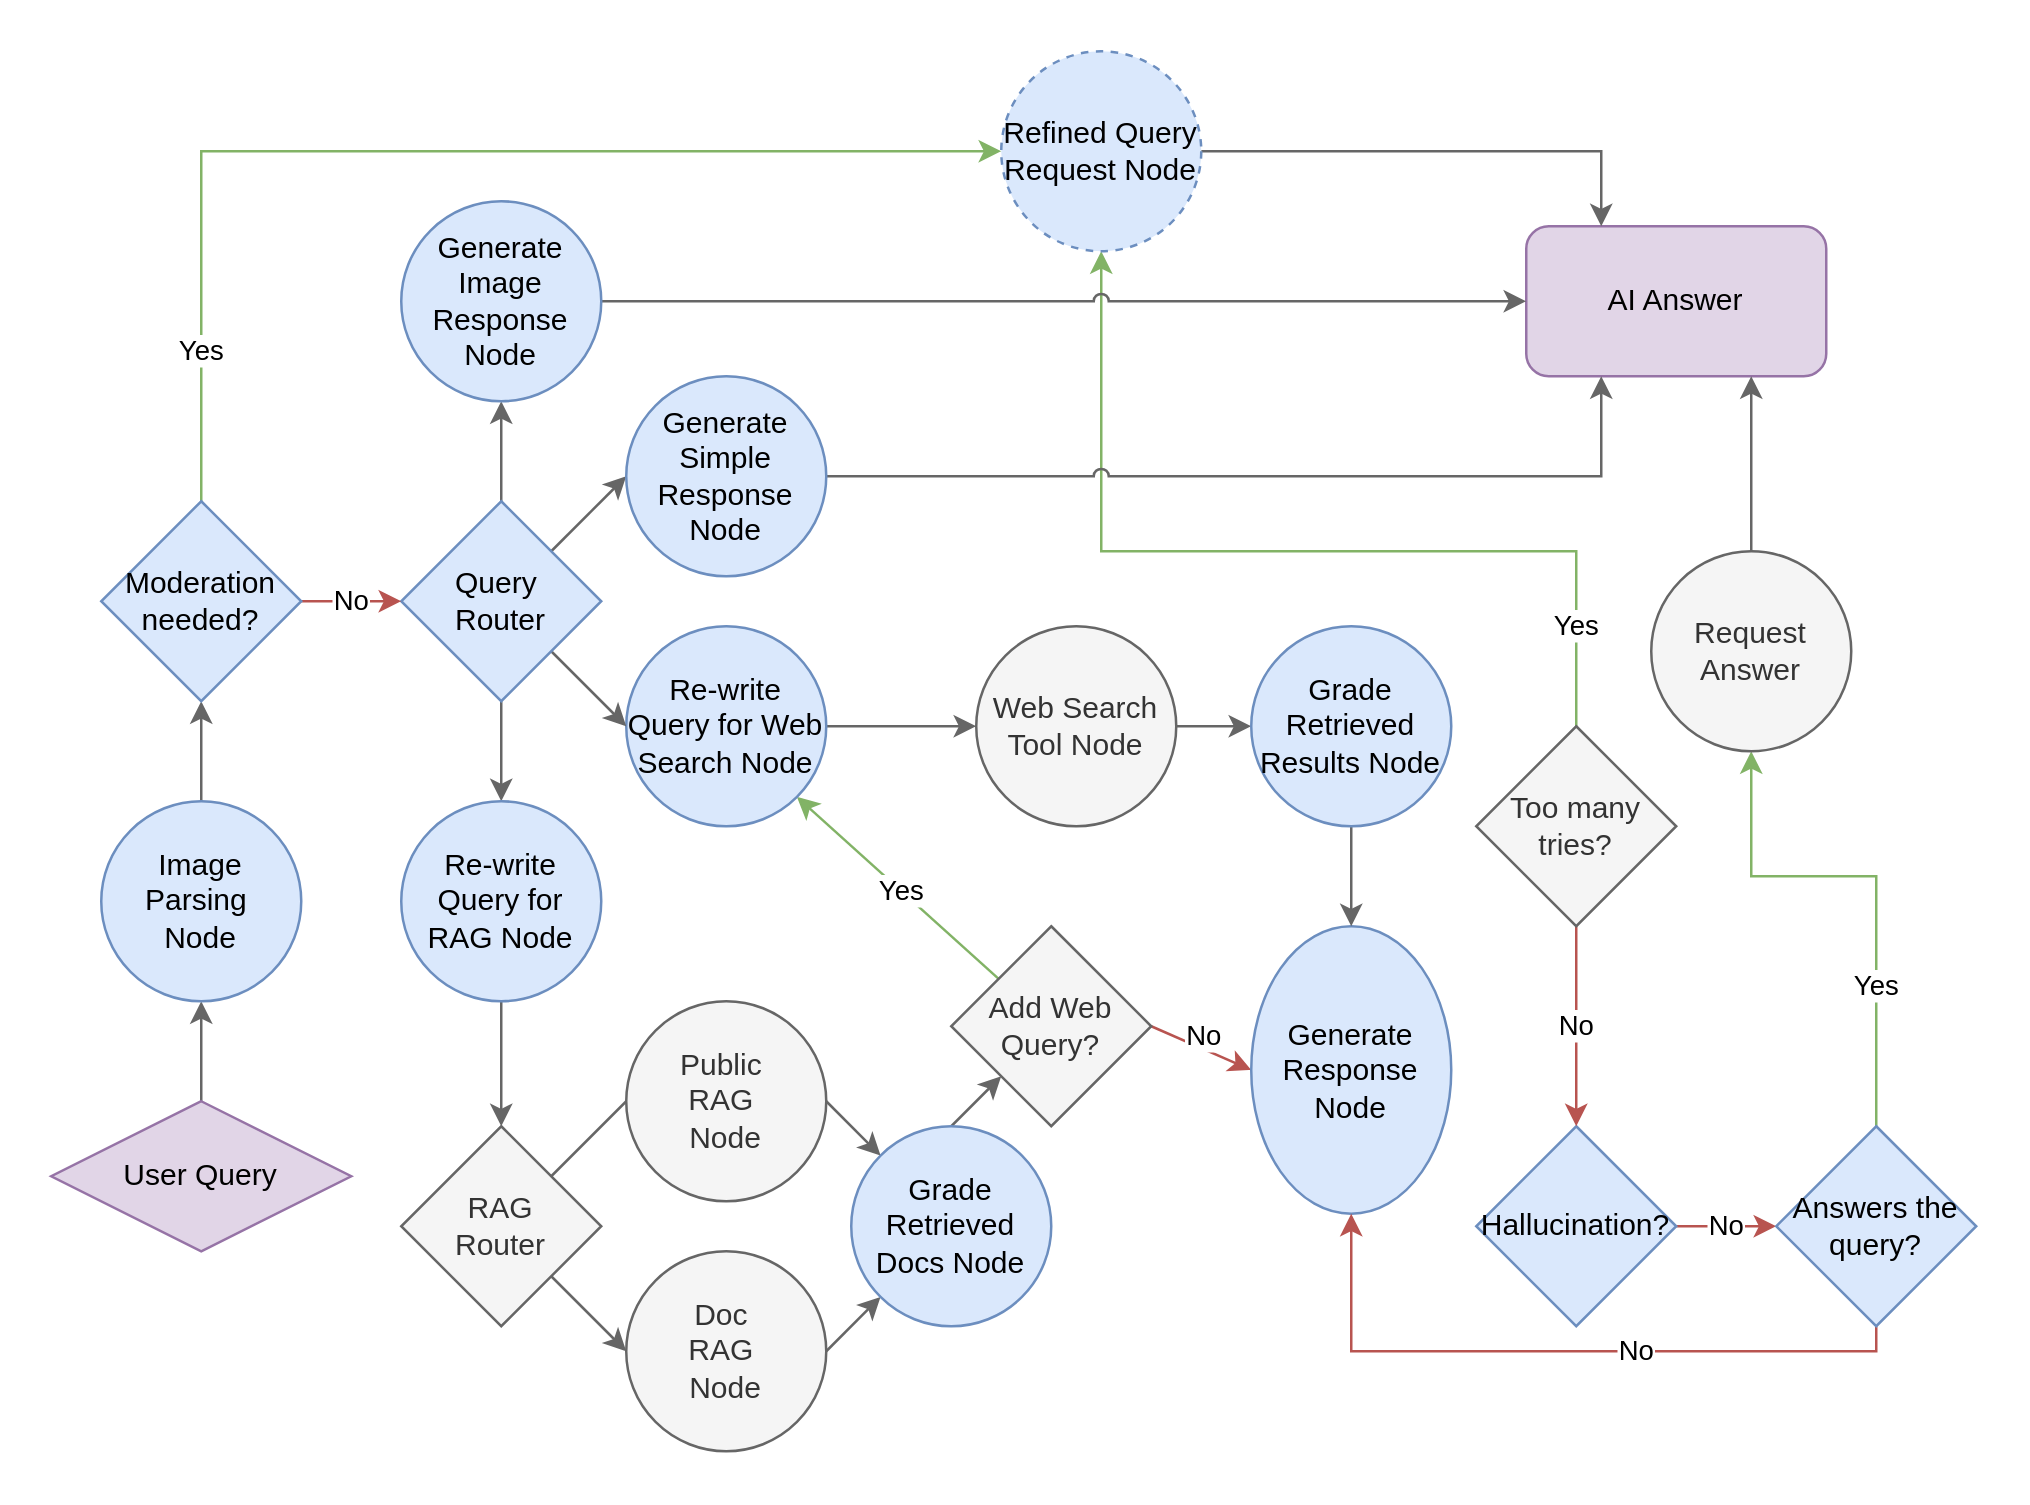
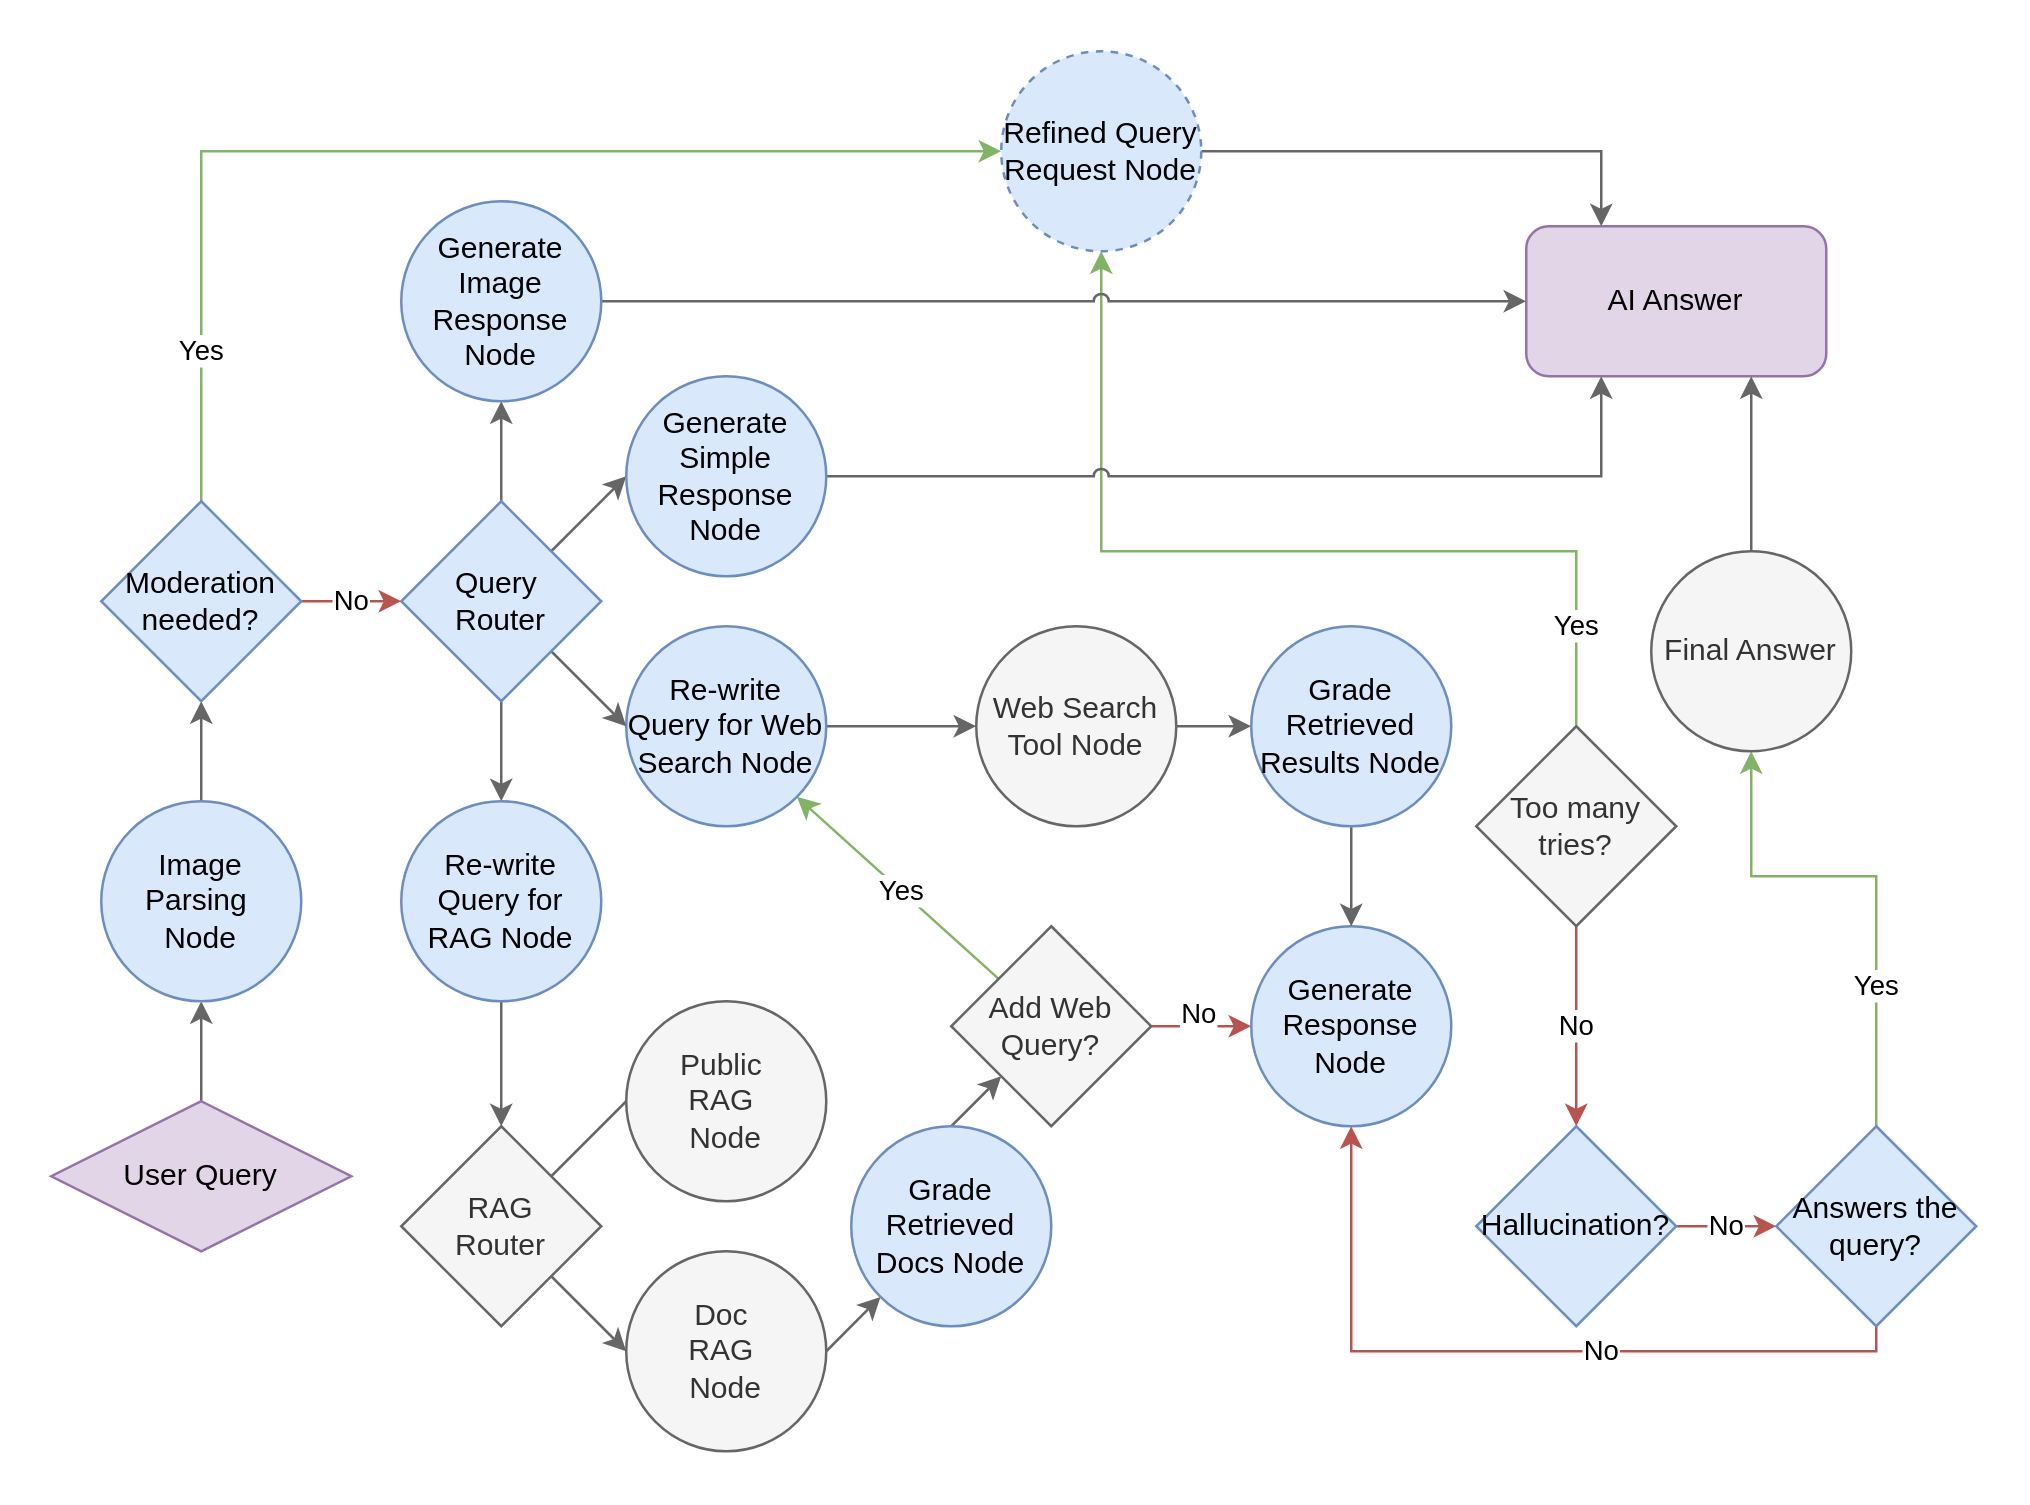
node "Request Answer": label "Request Answer" -> "Final Answer"
node "Generate Response Node": size 200x288 -> 200x200
edge "Public RAG Node" -> "Grade Retrieved Docs Node": removed
